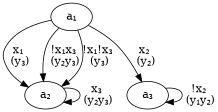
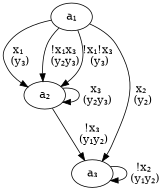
edge "a₂" -> "a₃": added, label "!x₃ (y₁y₂)"
